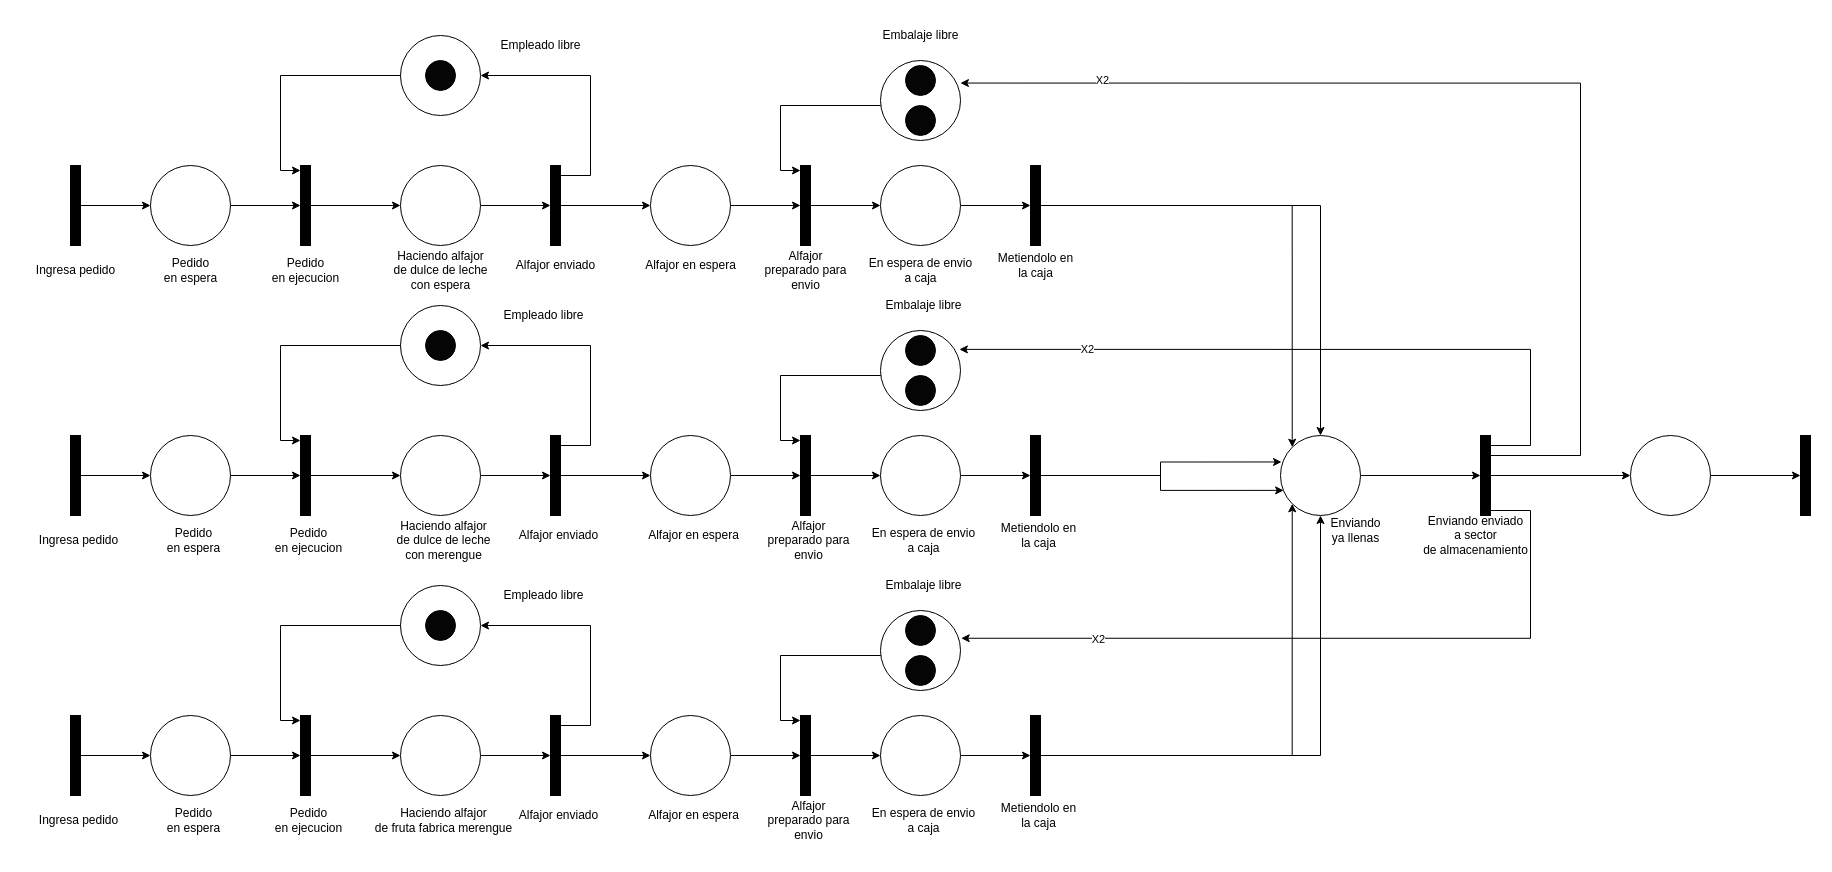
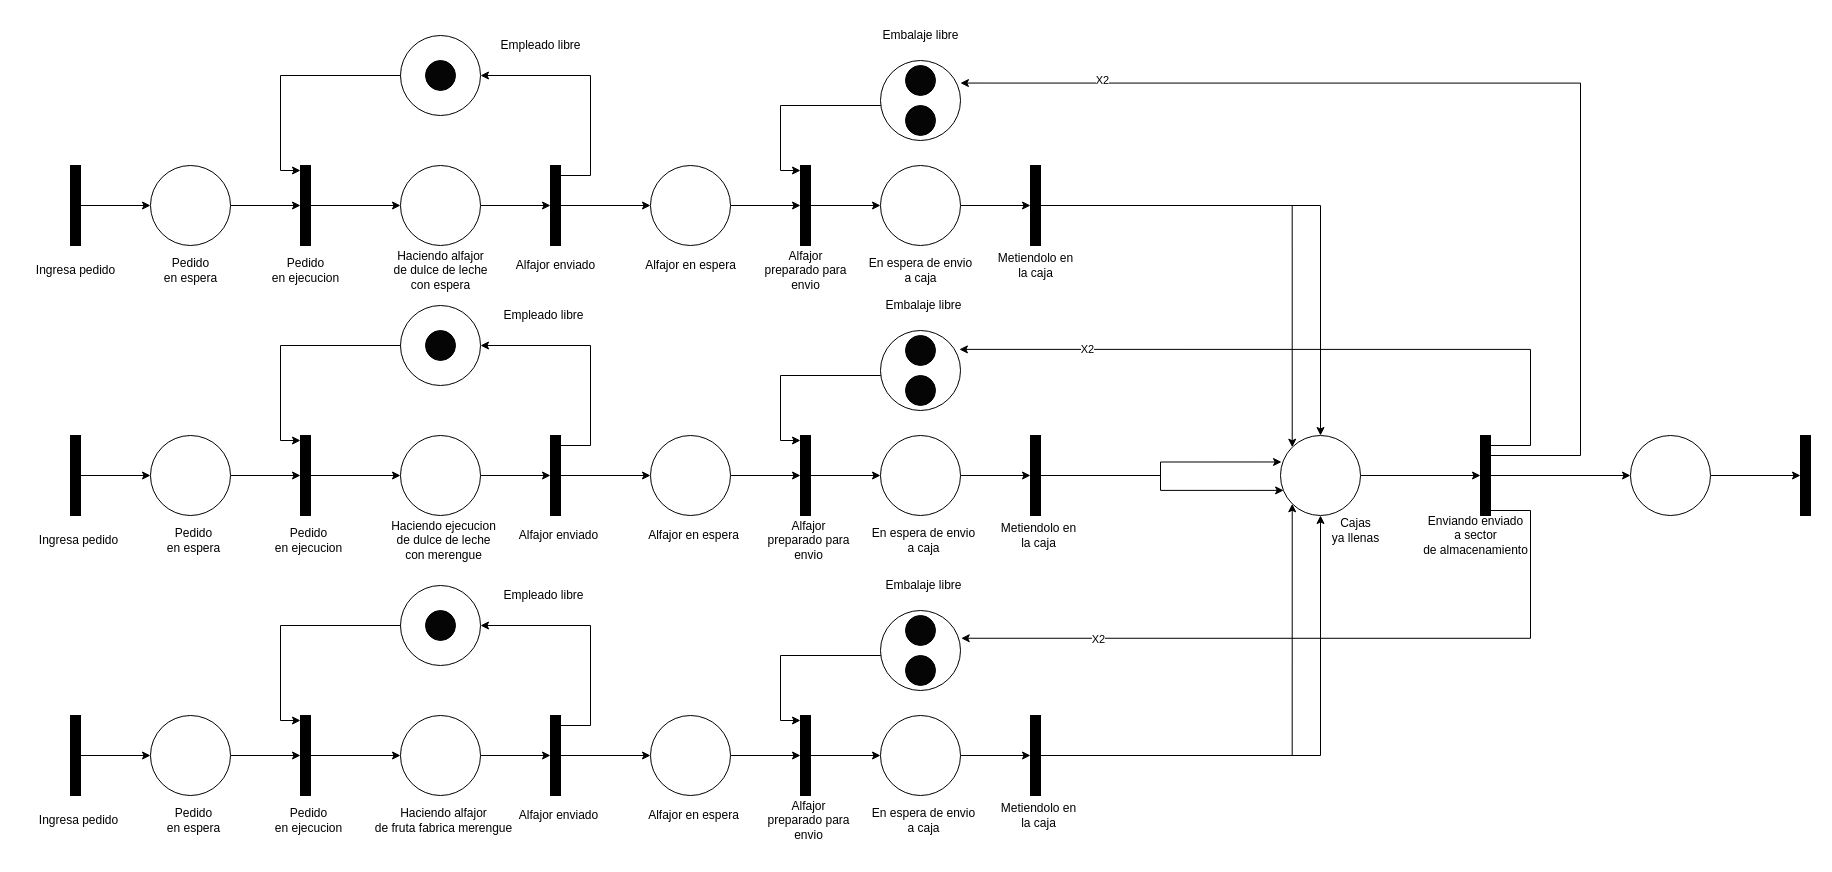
node "Enviando ya llenas": label "Enviando ya llenas" -> "Cajas ya llenas"
node "Haciendo alfajor de dulce de leche con merengue": label "Haciendo alfajor de dulce de leche con merengue" -> "Haciendo ejecucion de dulce de leche con merengue"
